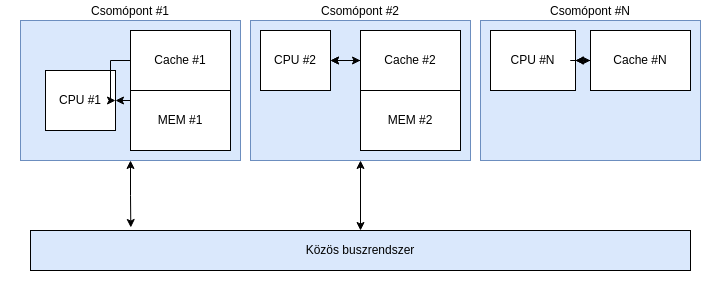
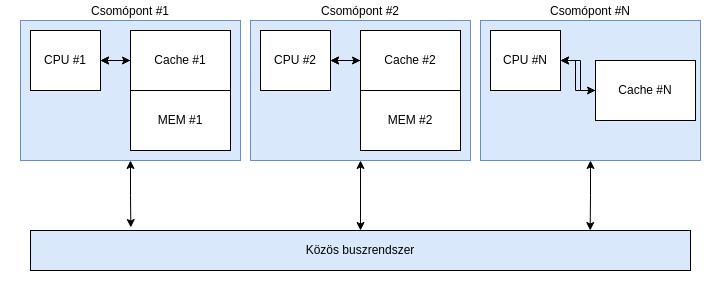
node "CPU #N": size 85x60 -> 70x60
node "Cache #N": moved (641, 61) -> (646, 91)
node "CPU #1": moved (81, 101) -> (66, 61)
edge "Csomópont #N" -- "Közös buszrendszer": added
